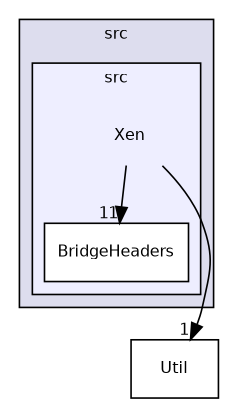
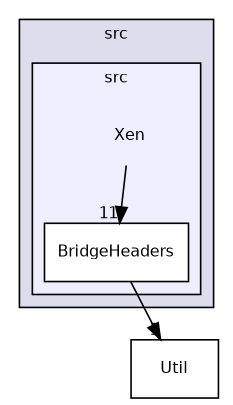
edge "Xen" -> "Util": now "BridgeHeaders" -> "Util"
